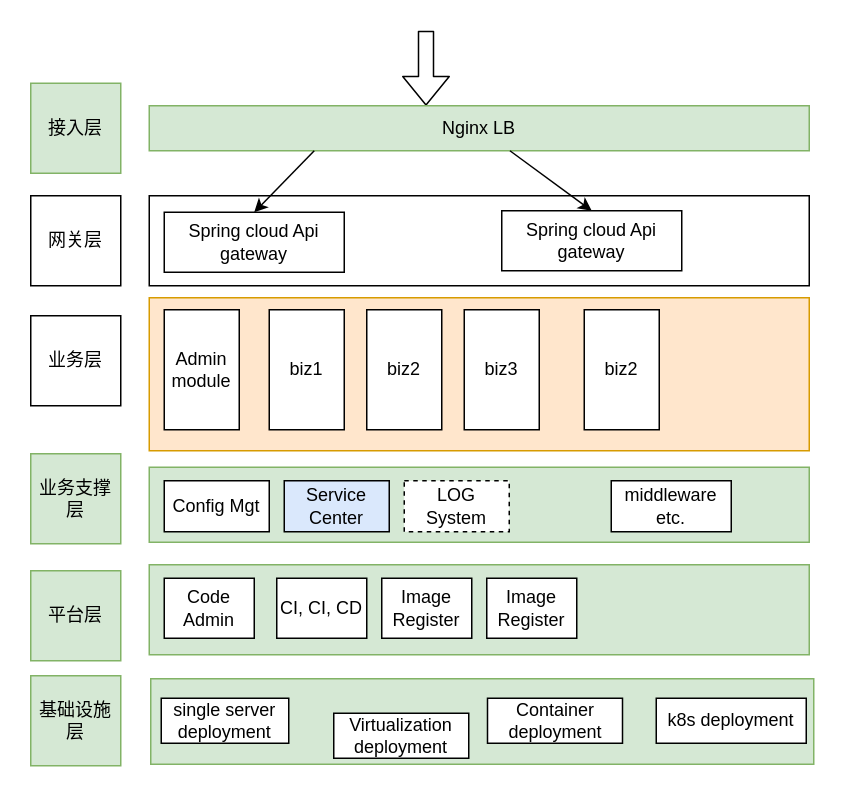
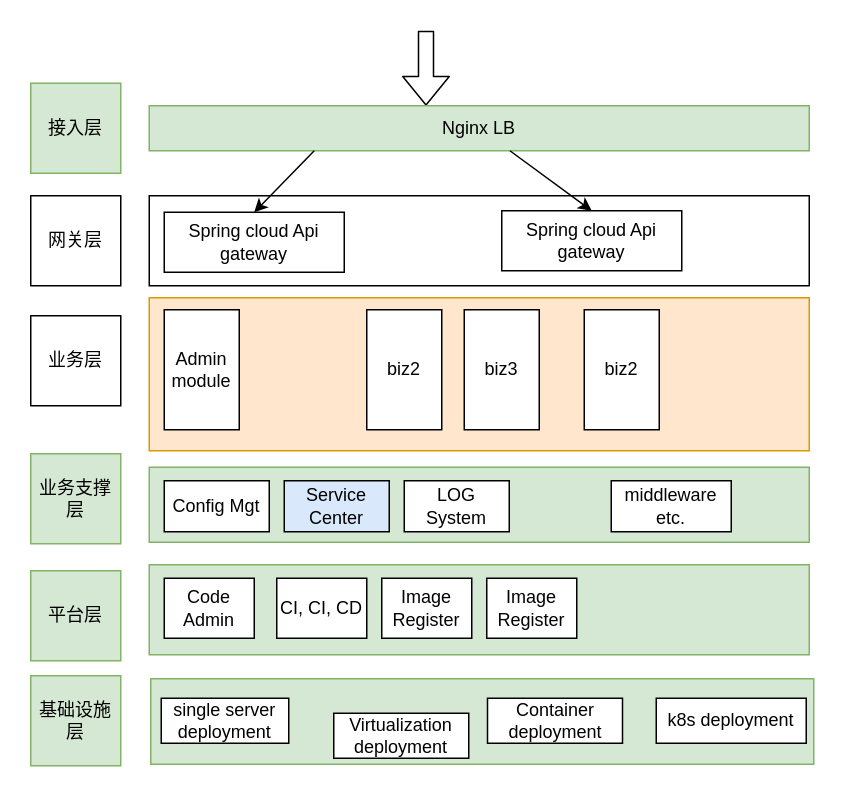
node "biz1": removed
node "LOG System": style dashed -> solid
